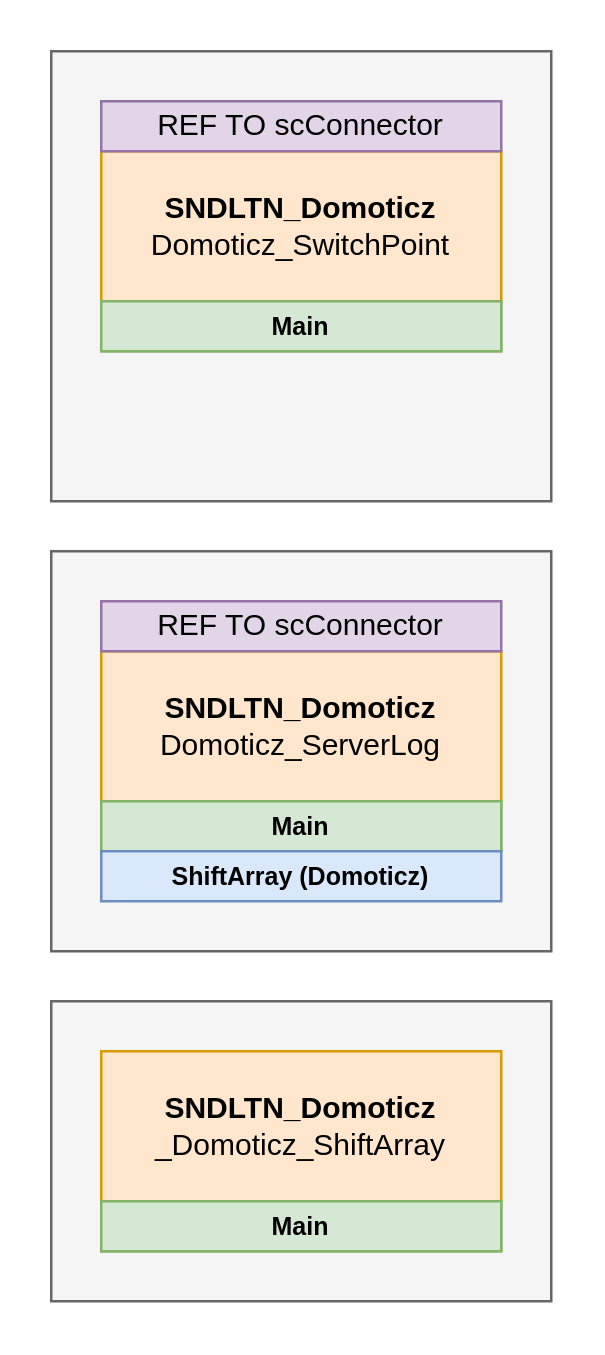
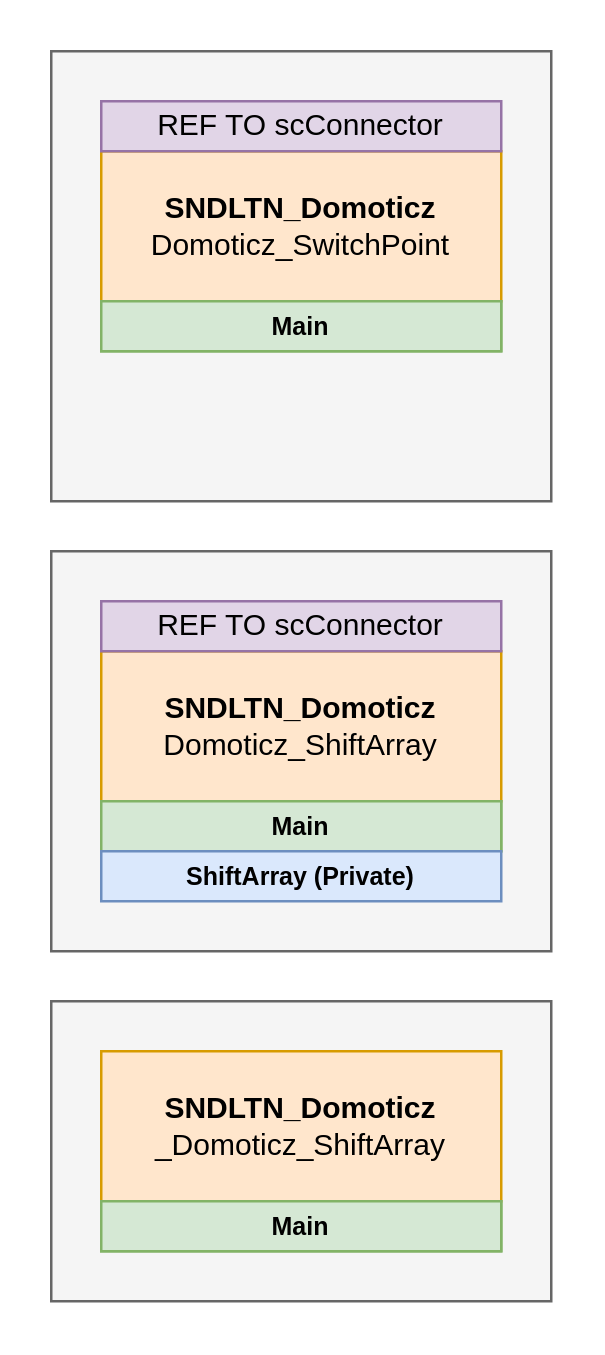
node "SNDLTN_Domoticz Domoticz_ServerLog": label "SNDLTN_Domoticz Domoticz_ServerLog" -> "SNDLTN_Domoticz Domoticz_ShiftArray"
node "ShiftArray (Domoticz)": label "ShiftArray (Domoticz)" -> "ShiftArray (Private)"
